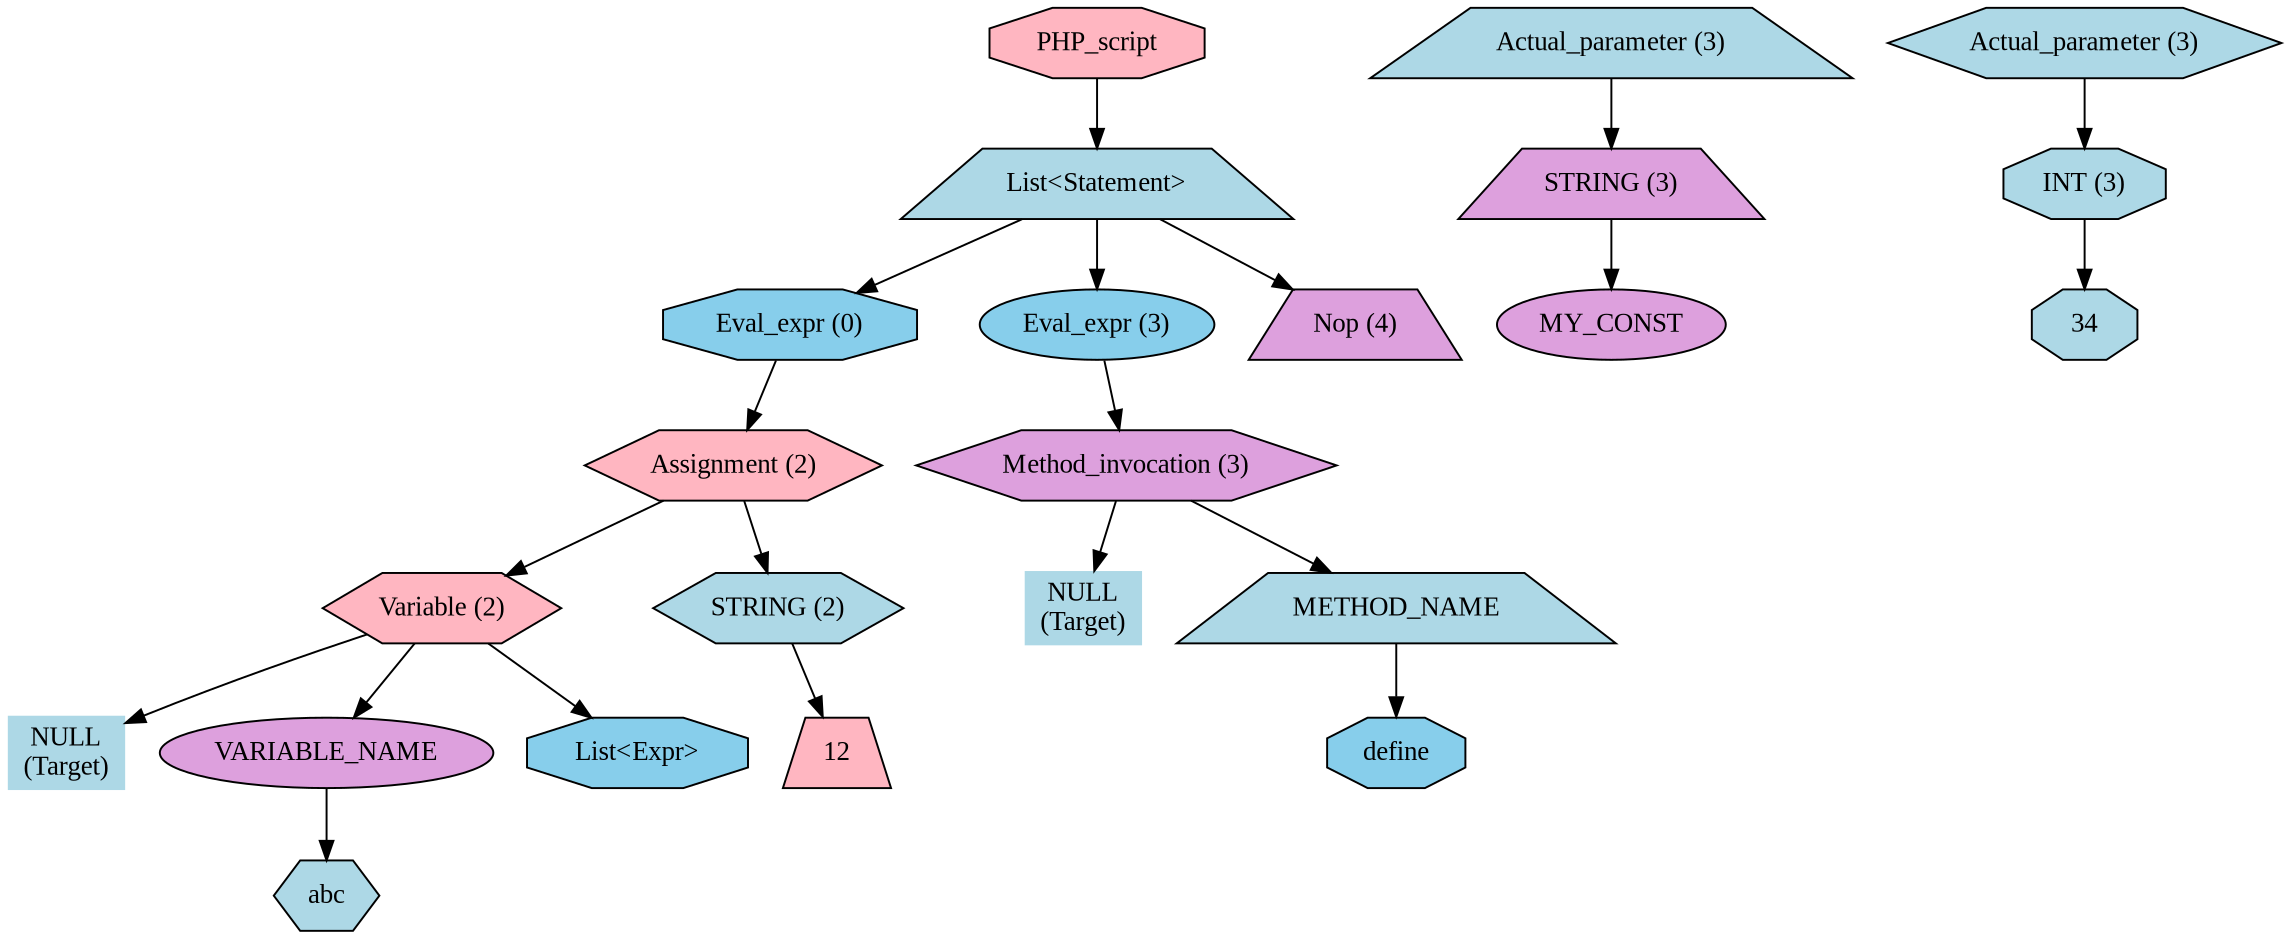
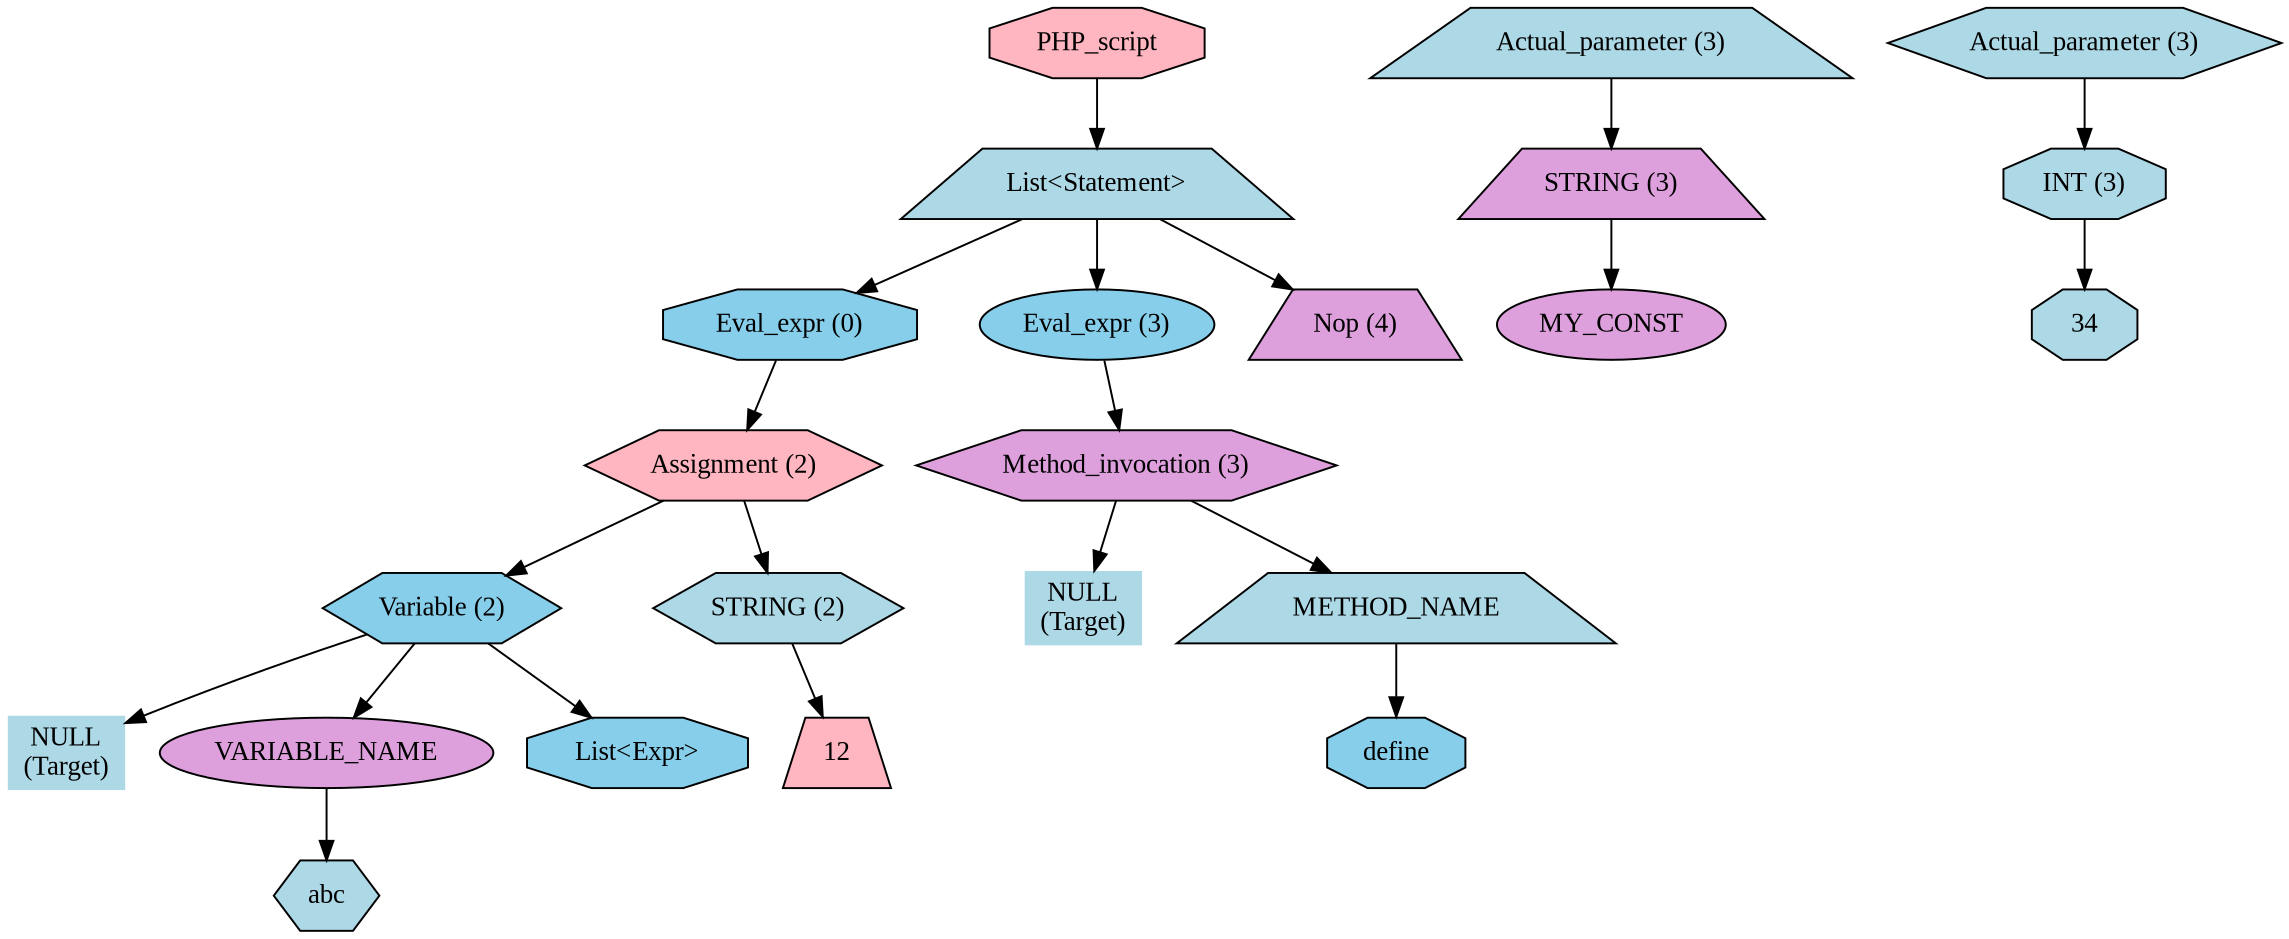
node "Variable (2)": fillcolor lightpink -> skyblue
